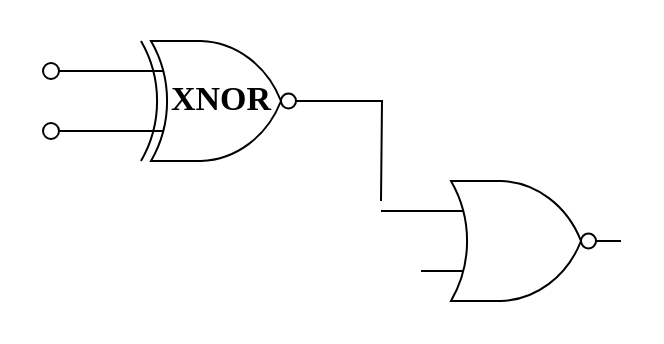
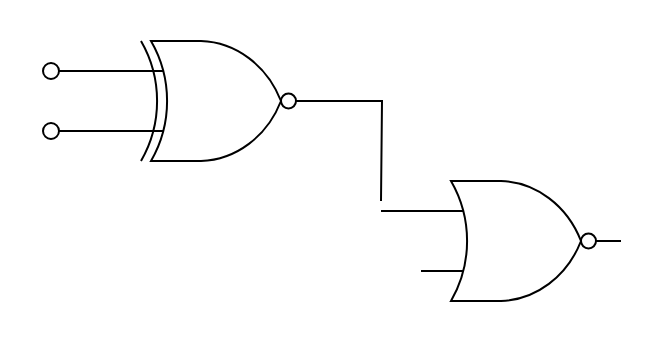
node "XNOR": removed
